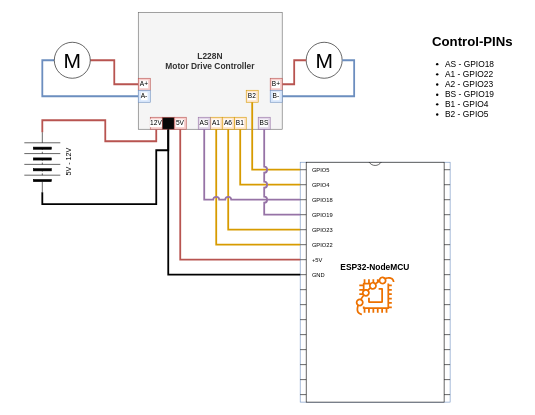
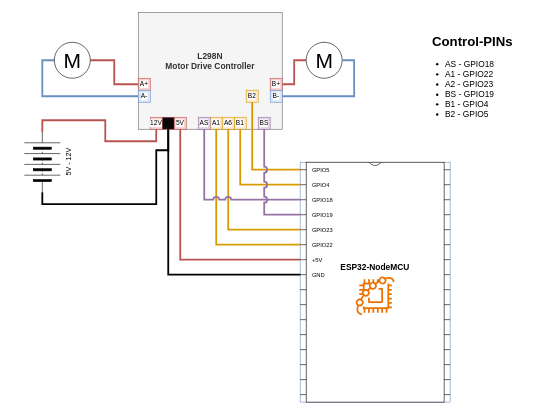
node "L228N Motor Drive Controller": label "L228N Motor Drive Controller" -> "L298N Motor Drive Controller"
